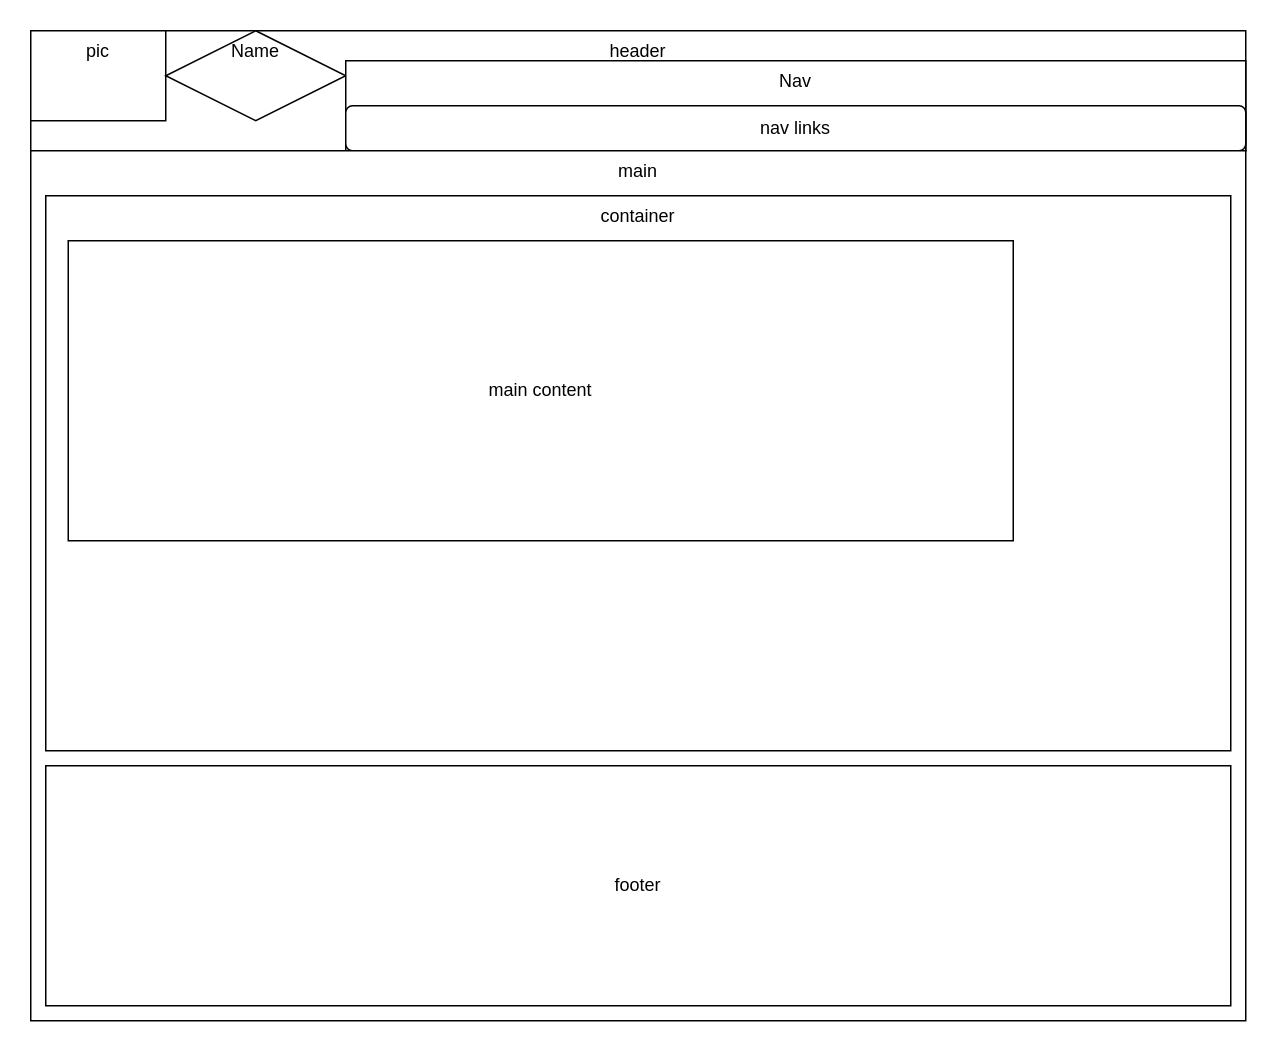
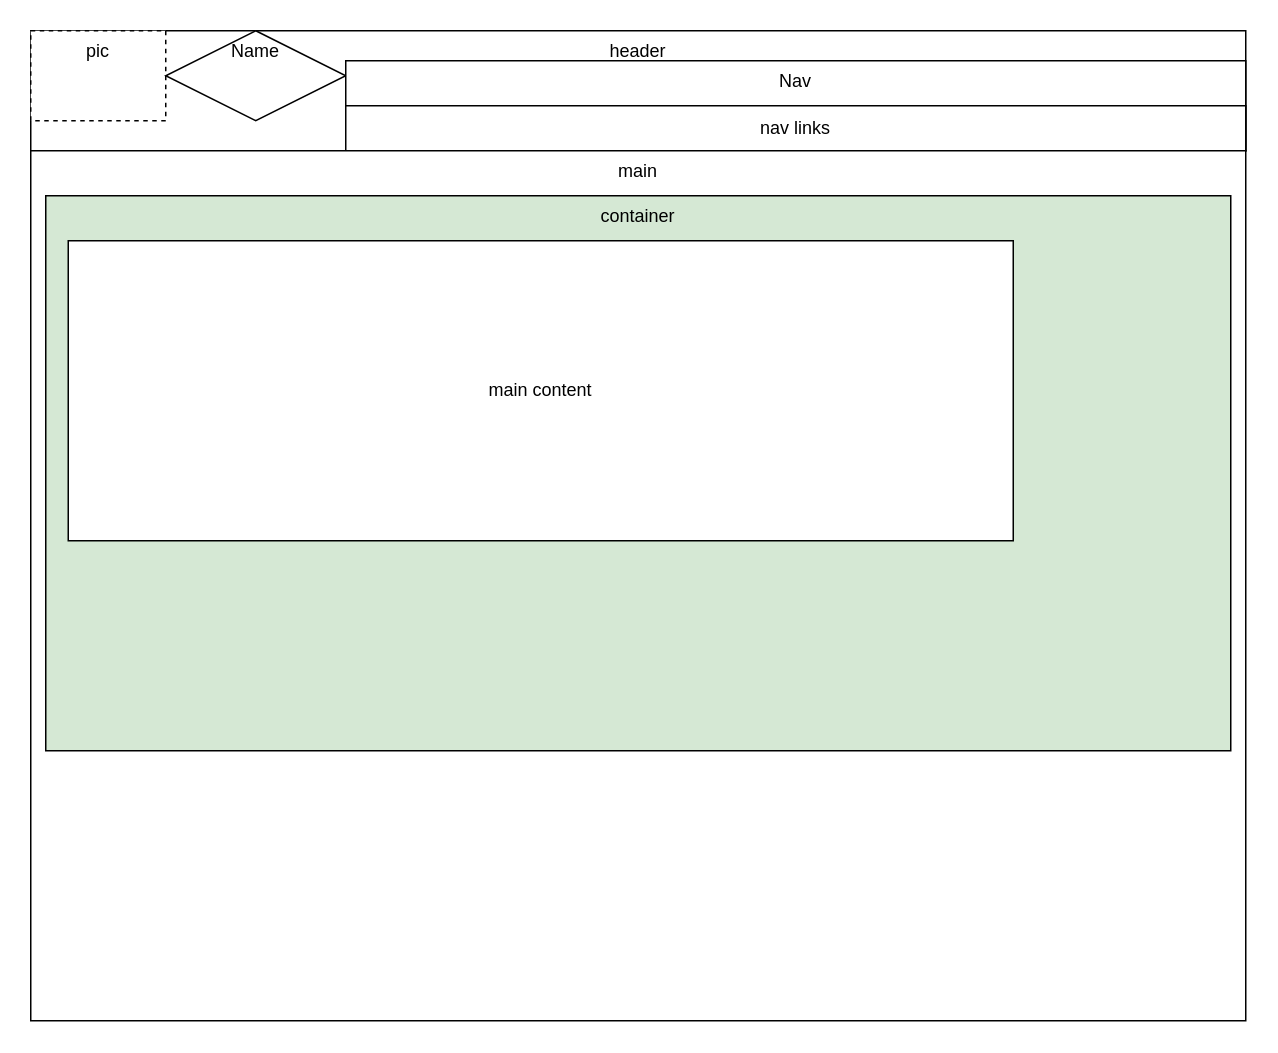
node "pic": style solid -> dashed
node "nav links": shape rounded rectangle -> rectangle
node "container": fillcolor #ffffff -> #d5e8d4
node "footer": removed
